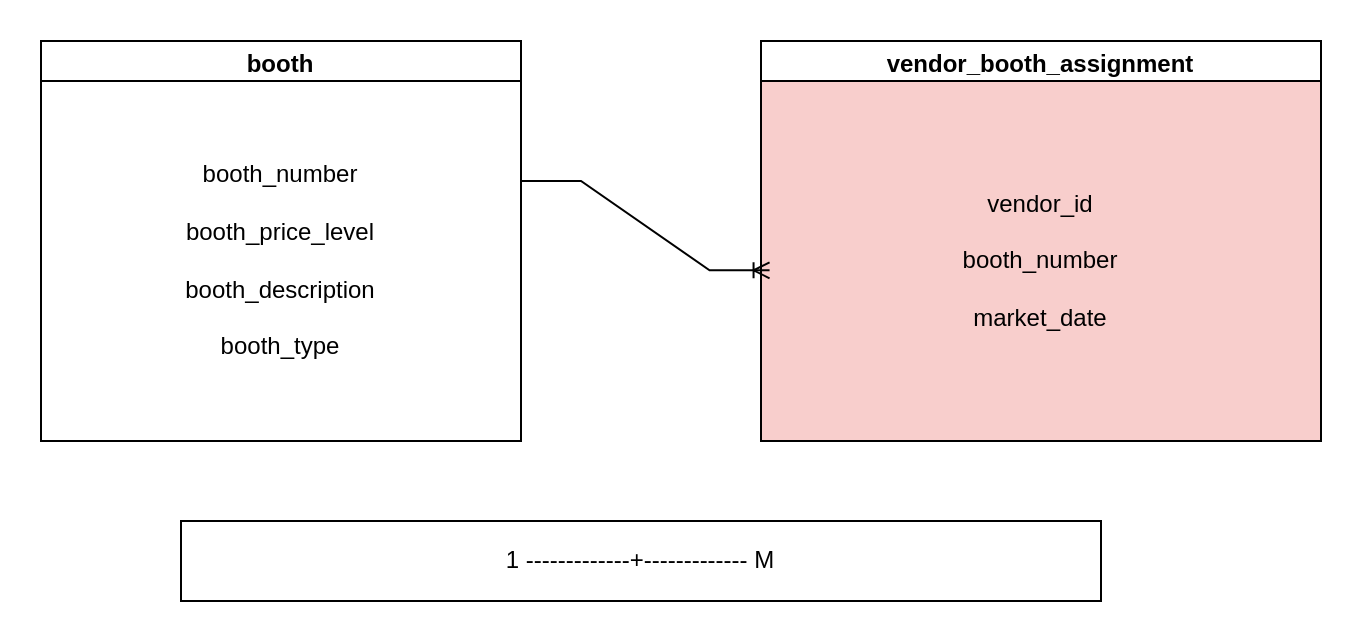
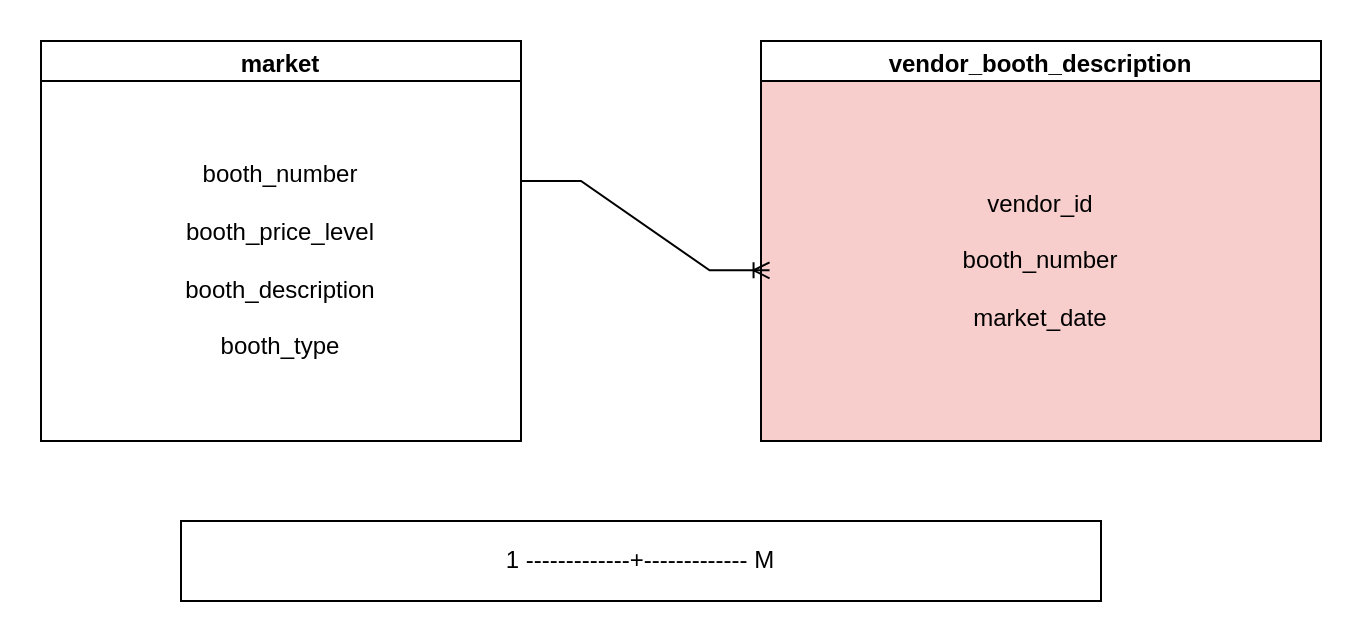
node "booth": label "booth" -> "market"
node "vendor_booth_assignment": label "vendor_booth_assignment" -> "vendor_booth_description"
